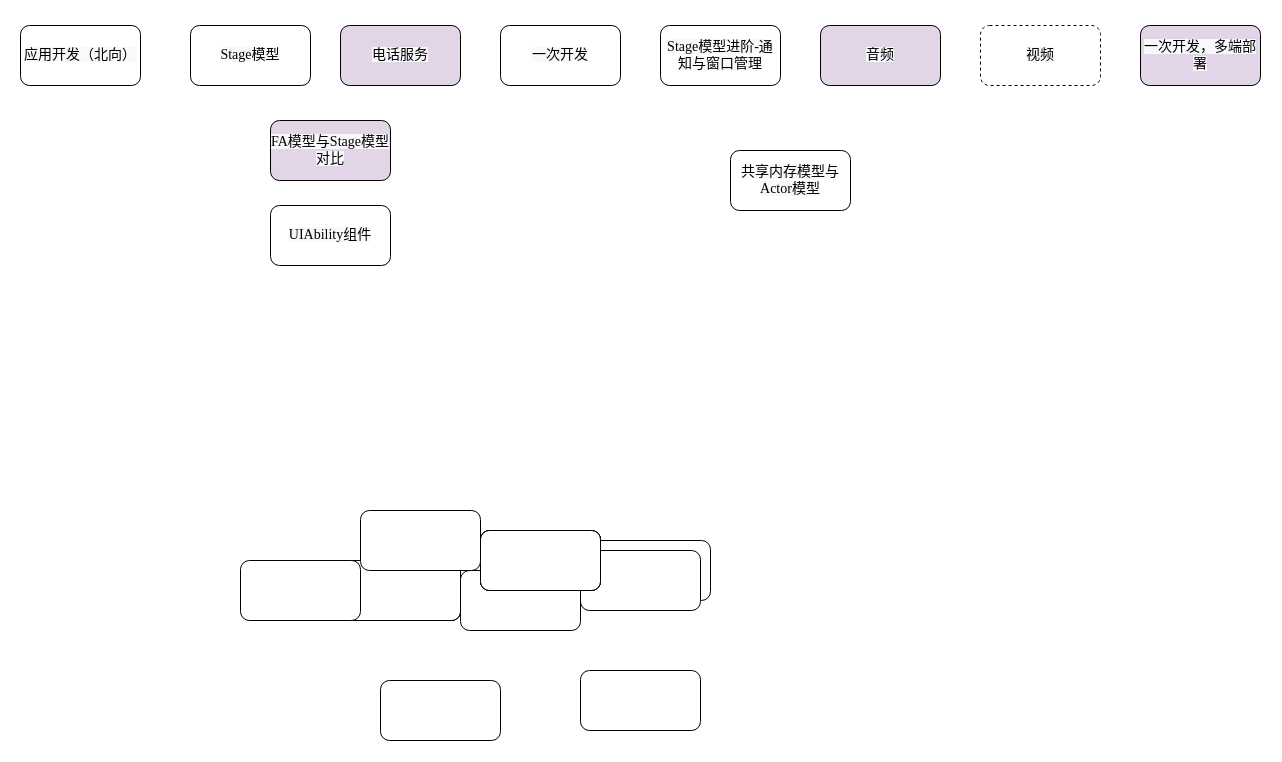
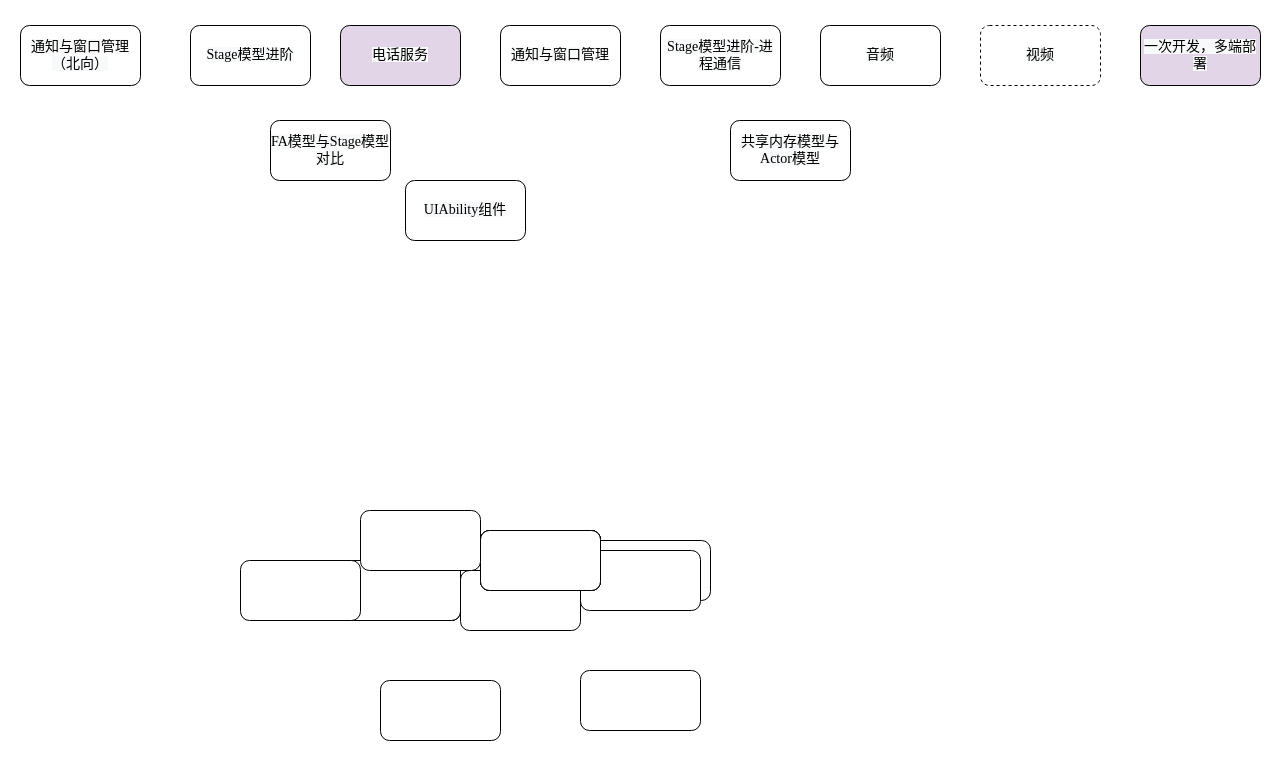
node "应用开发（北向）": label "应用开发（北向）" -> "通知与窗口管理（北向）"
node "Stage模型": label "Stage模型" -> "Stage模型进阶"
node "一次开发": label "一次开发" -> "通知与窗口管理"
node "Stage模型进阶-通知与窗口管理": label "Stage模型进阶-通知与窗口管理" -> "Stage模型进阶-进程通信"
node "音频": fillcolor #e1d5e7 -> #ffffff
node "FA模型与Stage模型对比": fillcolor #e1d5e7 -> #ffffff
node "共享内存模型与Actor模型": moved (791, 181) -> (791, 151)
node "UIAbility组件": moved (331, 236) -> (466, 211)
